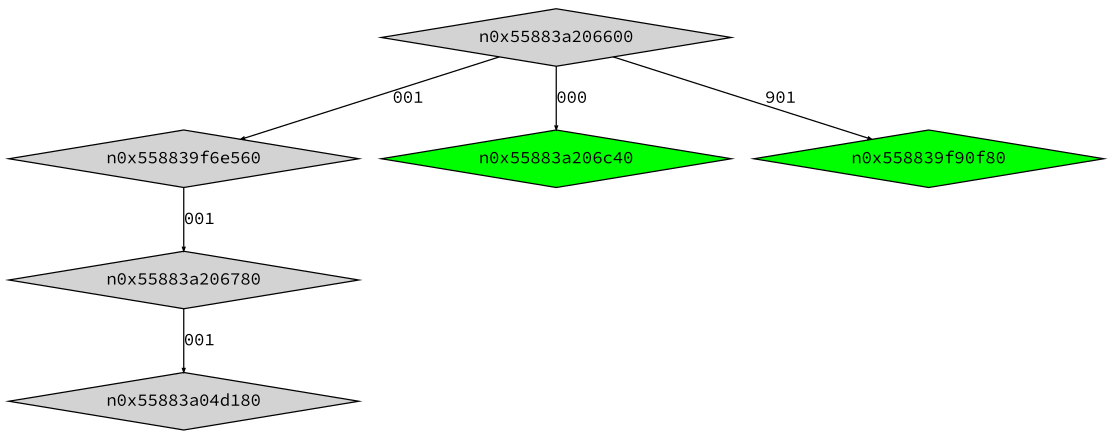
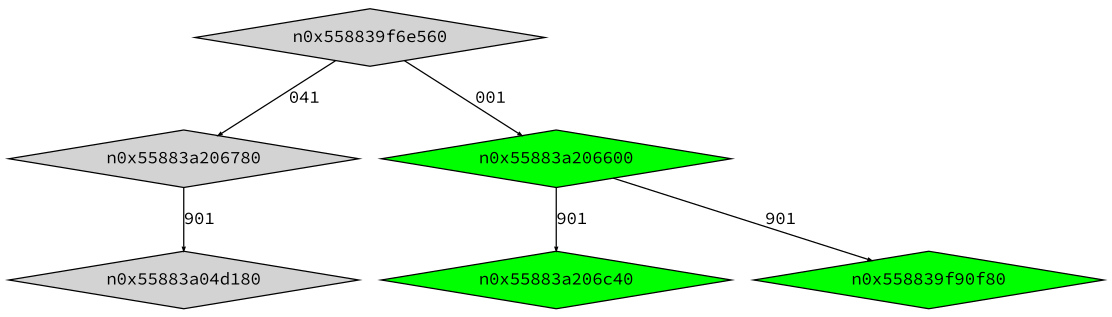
node "n0x55883a206600": fillcolor lightgrey -> green
edge "n0x55883a206600" -> "n0x558839f6e560": reversed
edge "n0x55883a206600" -> "n0x55883a206c40": label "000" -> "901"
edge "n0x558839f6e560" -> "n0x55883a206780": label "001" -> "041"
edge "n0x55883a206780" -> "n0x55883a04d180": label "001" -> "901"
